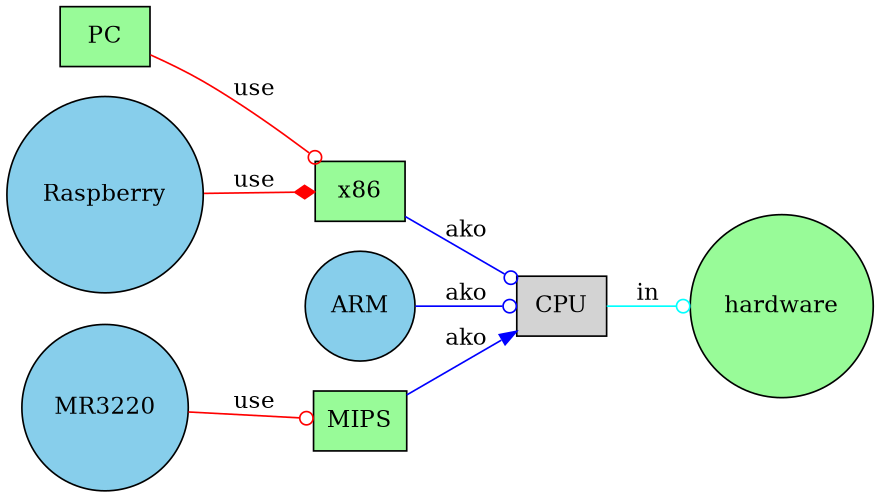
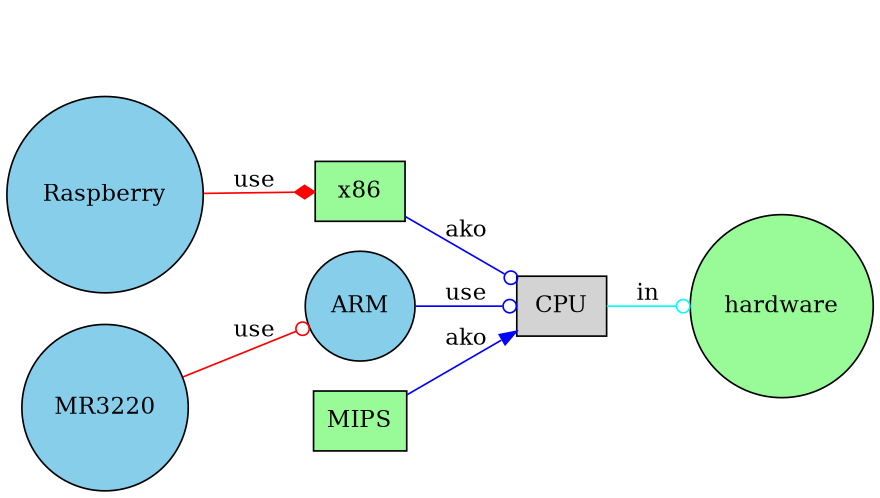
node "PC": removed
edge "ARM" -> "CPU": label "ako" -> "use"
edge "MR3220" -> "MIPS": now "MR3220" -> "ARM"
